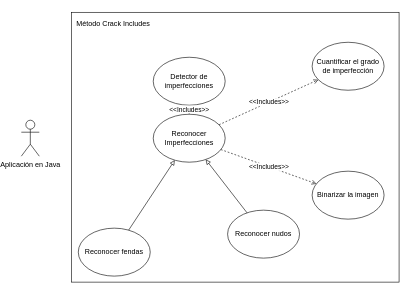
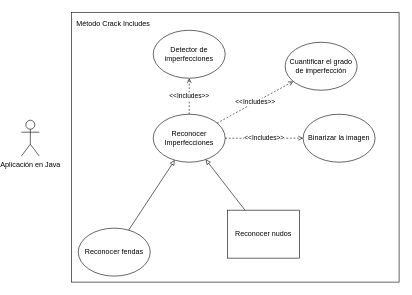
node "Cuantificar el grado de imperfección": moved (348, 66) -> (321, 66)
node "Detector de imperfecciones": moved (189, 81) -> (189, 54)
node "Binarizar la imagen": moved (348, 195) -> (339, 138)
node "Reconocer nudos": shape ellipse -> rectangle
